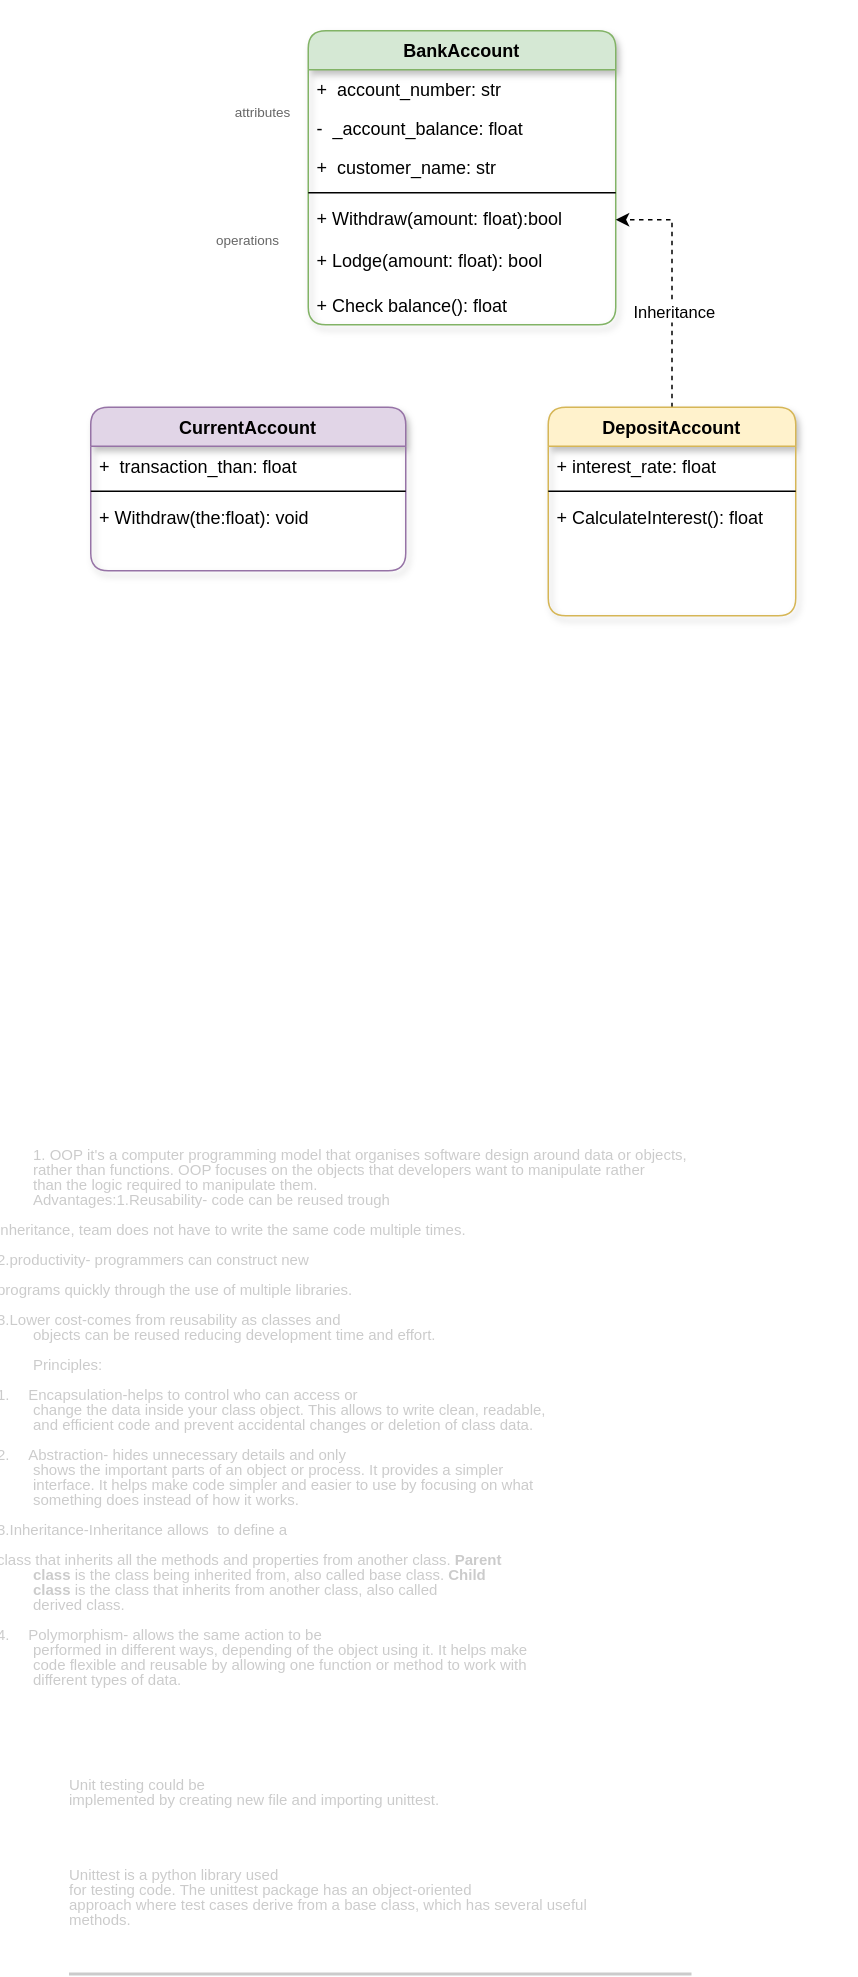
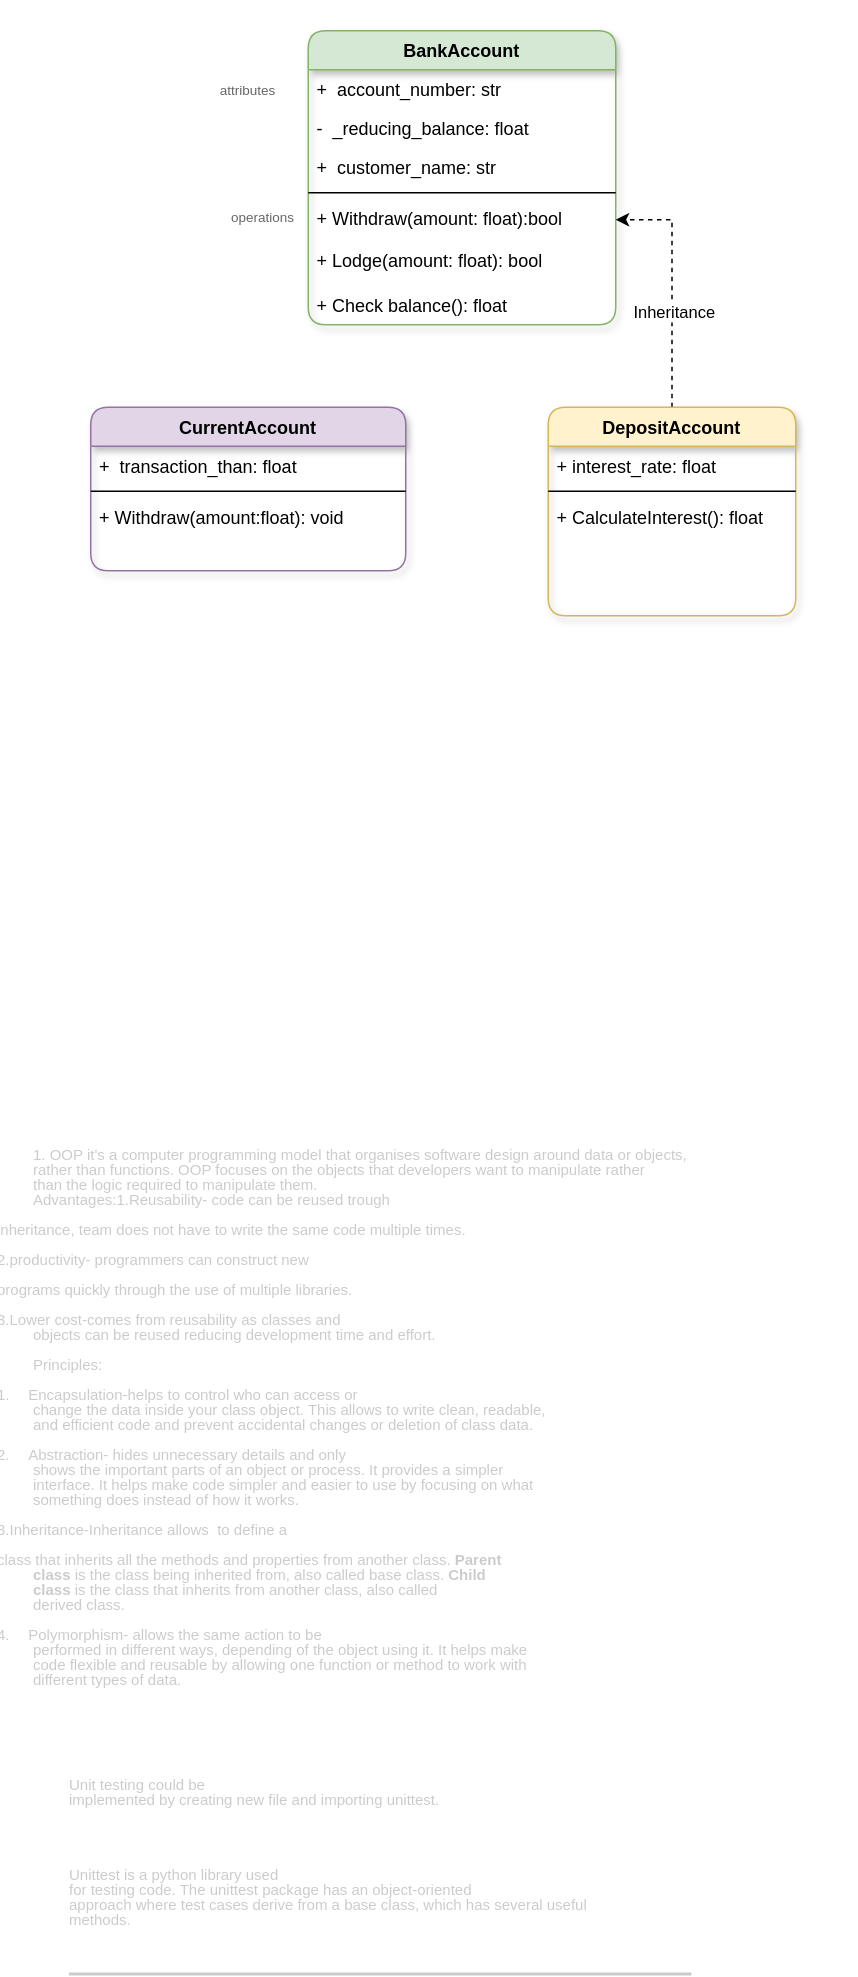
node "attributes": moved (263, 113) -> (248, 91)
node "- _account_balance: float": label "- _account_balance: float" -> "- _reducing_balance: float"
node "operations": moved (248, 241) -> (263, 218)
node "+ Withdraw(the:float): void": label "+ Withdraw(the:float): void" -> "+ Withdraw(amount:float): void"
